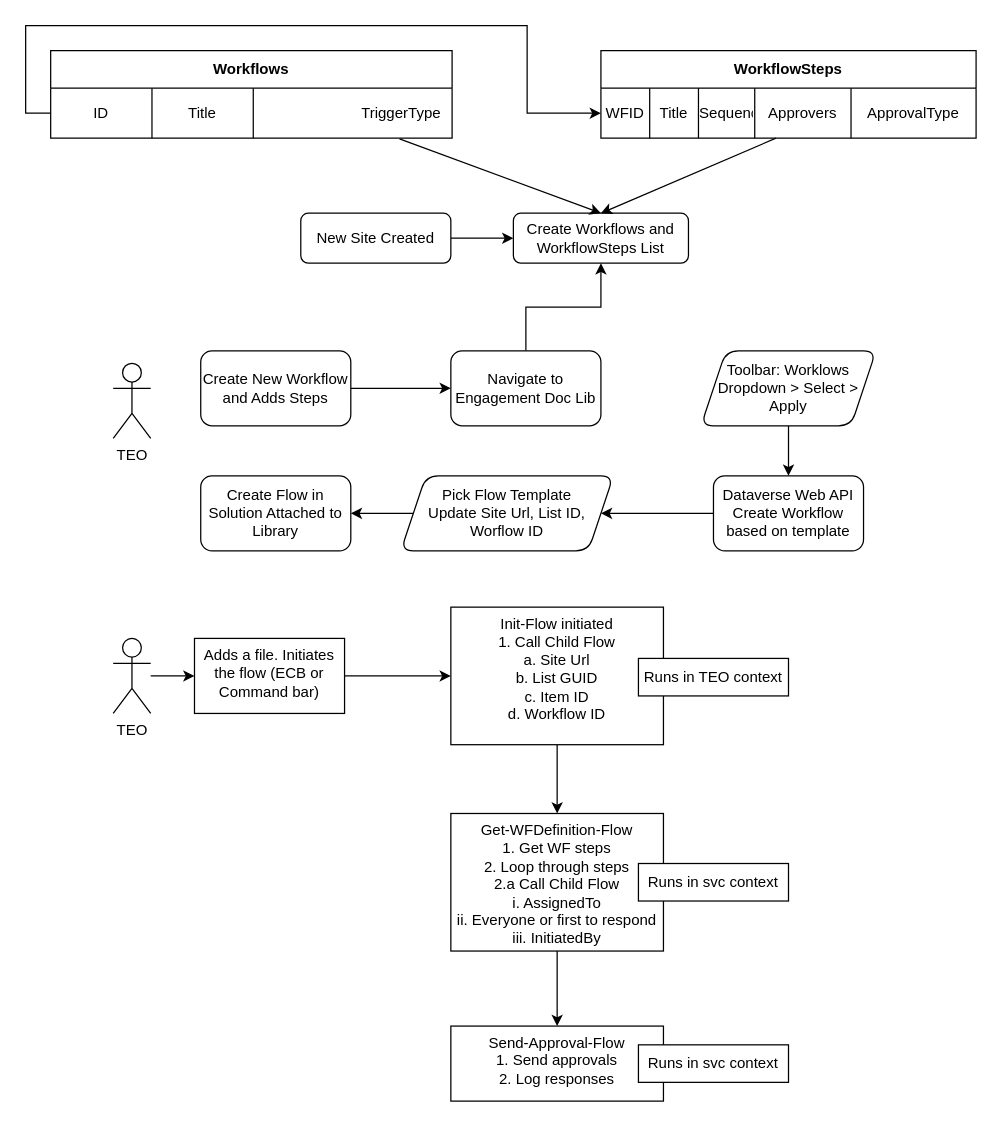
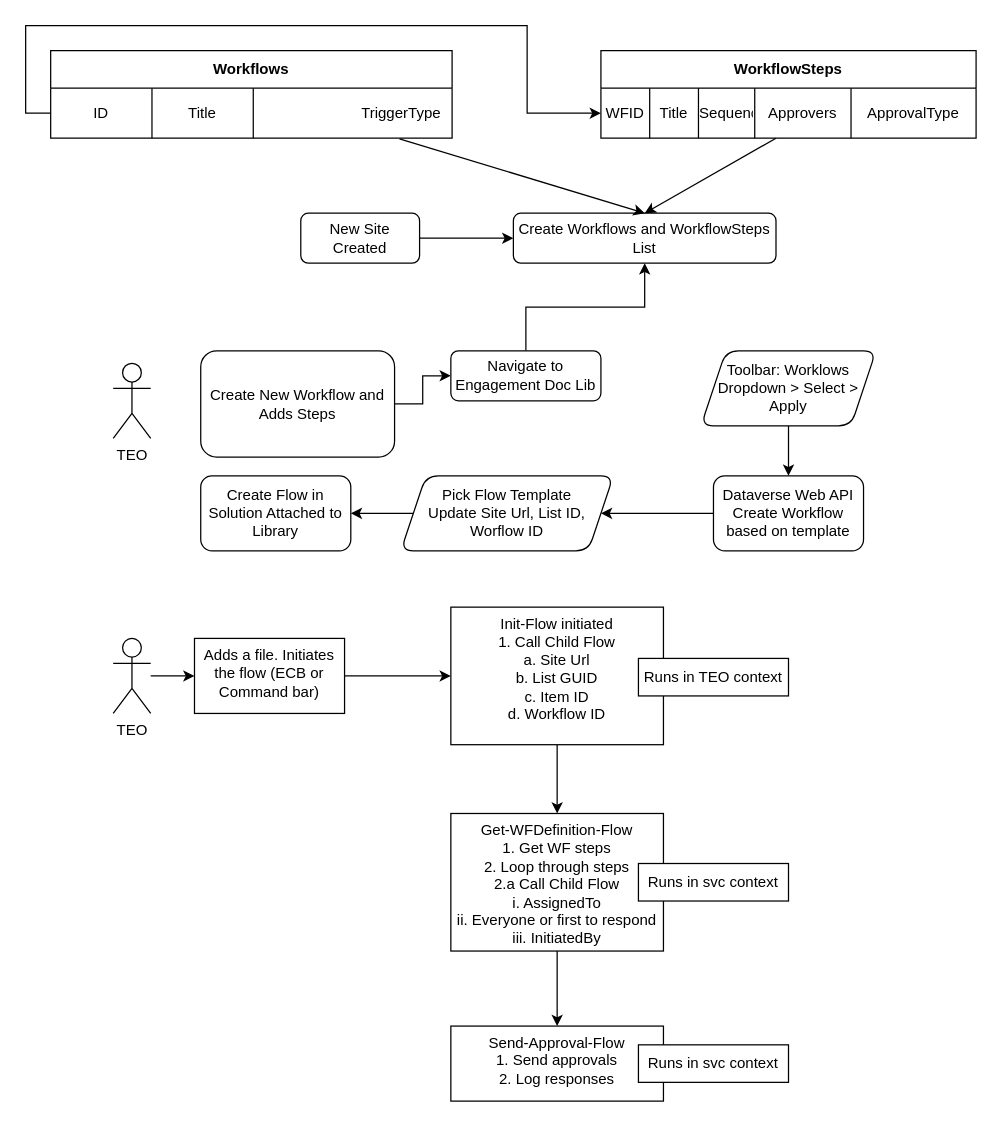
node "New Site Created": size 150x50 -> 119x50
node "Create Workflows and WorkflowSteps List": size 175x50 -> 263x50
node "Create New Workflow and Adds Steps": size 150x75 -> 194x106
node "Navigate to Engagement Doc Lib": size 150x75 -> 150x50
